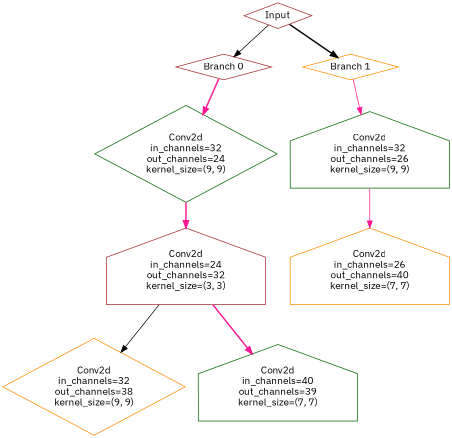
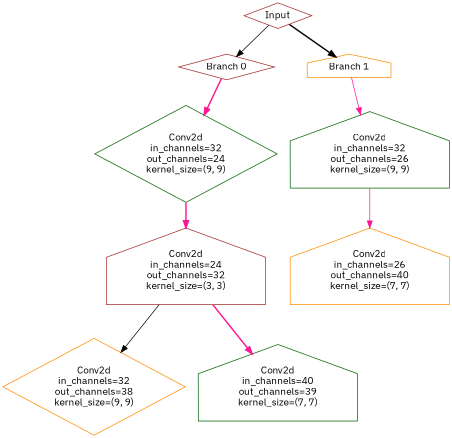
node "Branch 1": shape diamond -> house
